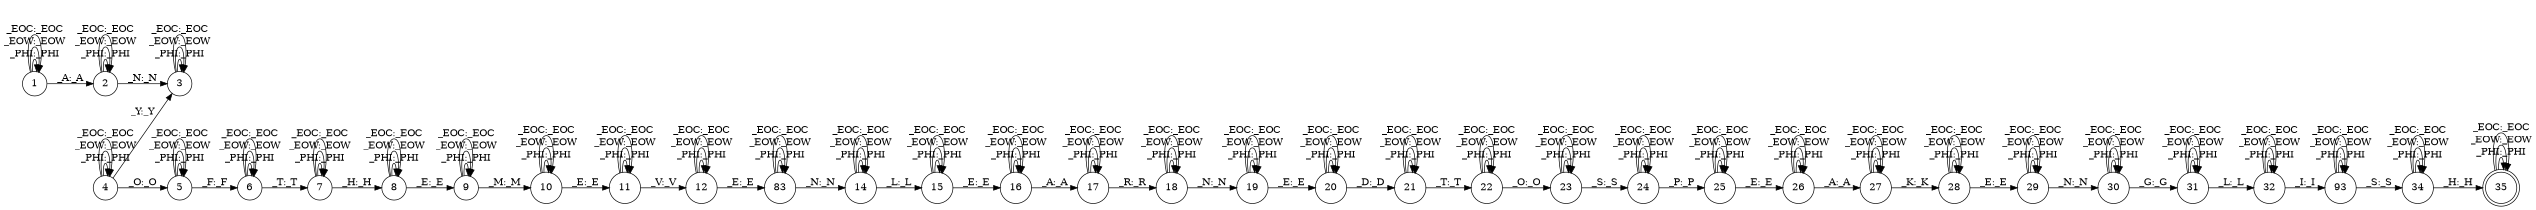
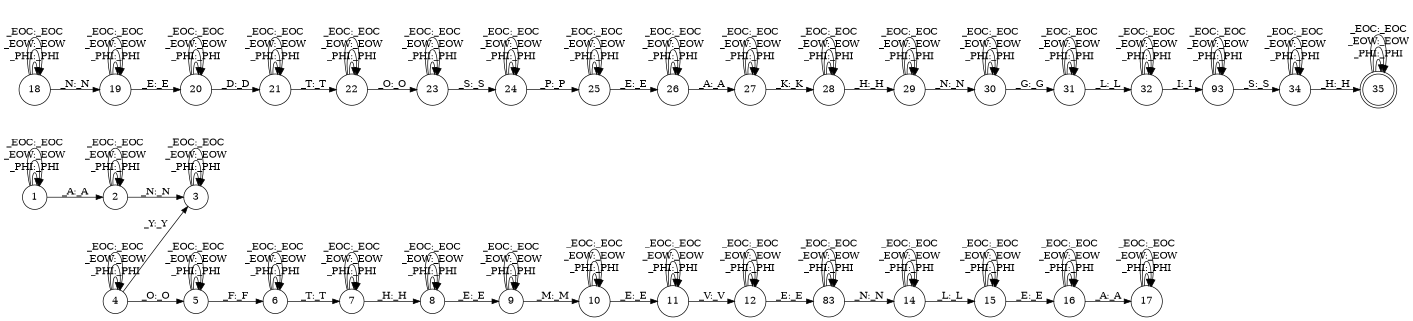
edge "28" -> "29": label "_E:_E" -> "_H:_H"
edge "17" -> "18": removed, label "_R:_R"
